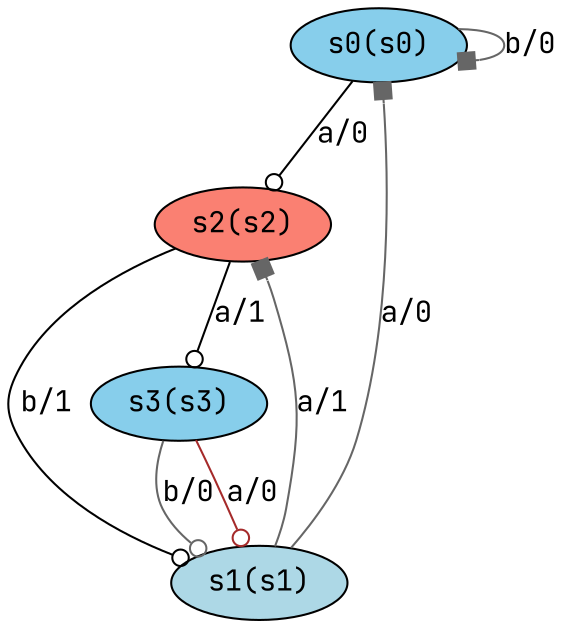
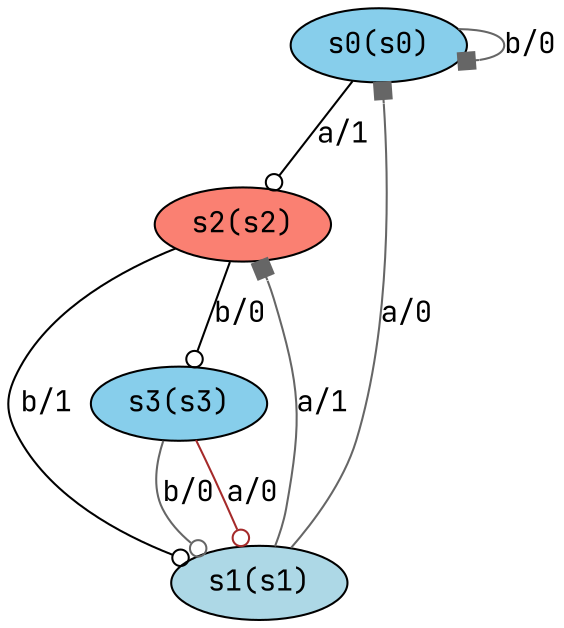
edge "s0(s0)" -> "s2(s2)": label "a/0" -> "a/1"
edge "s2(s2)" -> "s3(s3)": label "a/1" -> "b/0"
